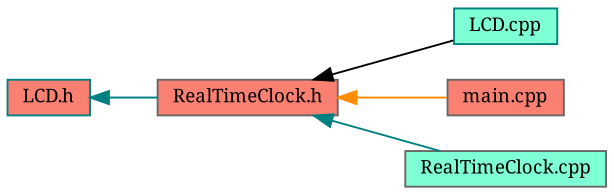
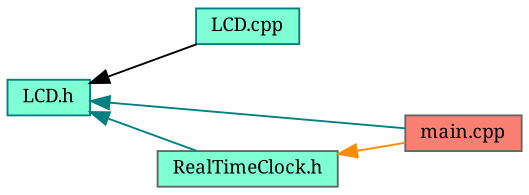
edge "LCD.cpp" -> "RealTimeClock.h": now "LCD.cpp" -> "LCD.h"
node "LCD.h": fillcolor salmon -> aquamarine
node "RealTimeClock.h": fillcolor salmon -> aquamarine
edge "main.cpp" -> "LCD.h": added
node "RealTimeClock.cpp": removed
